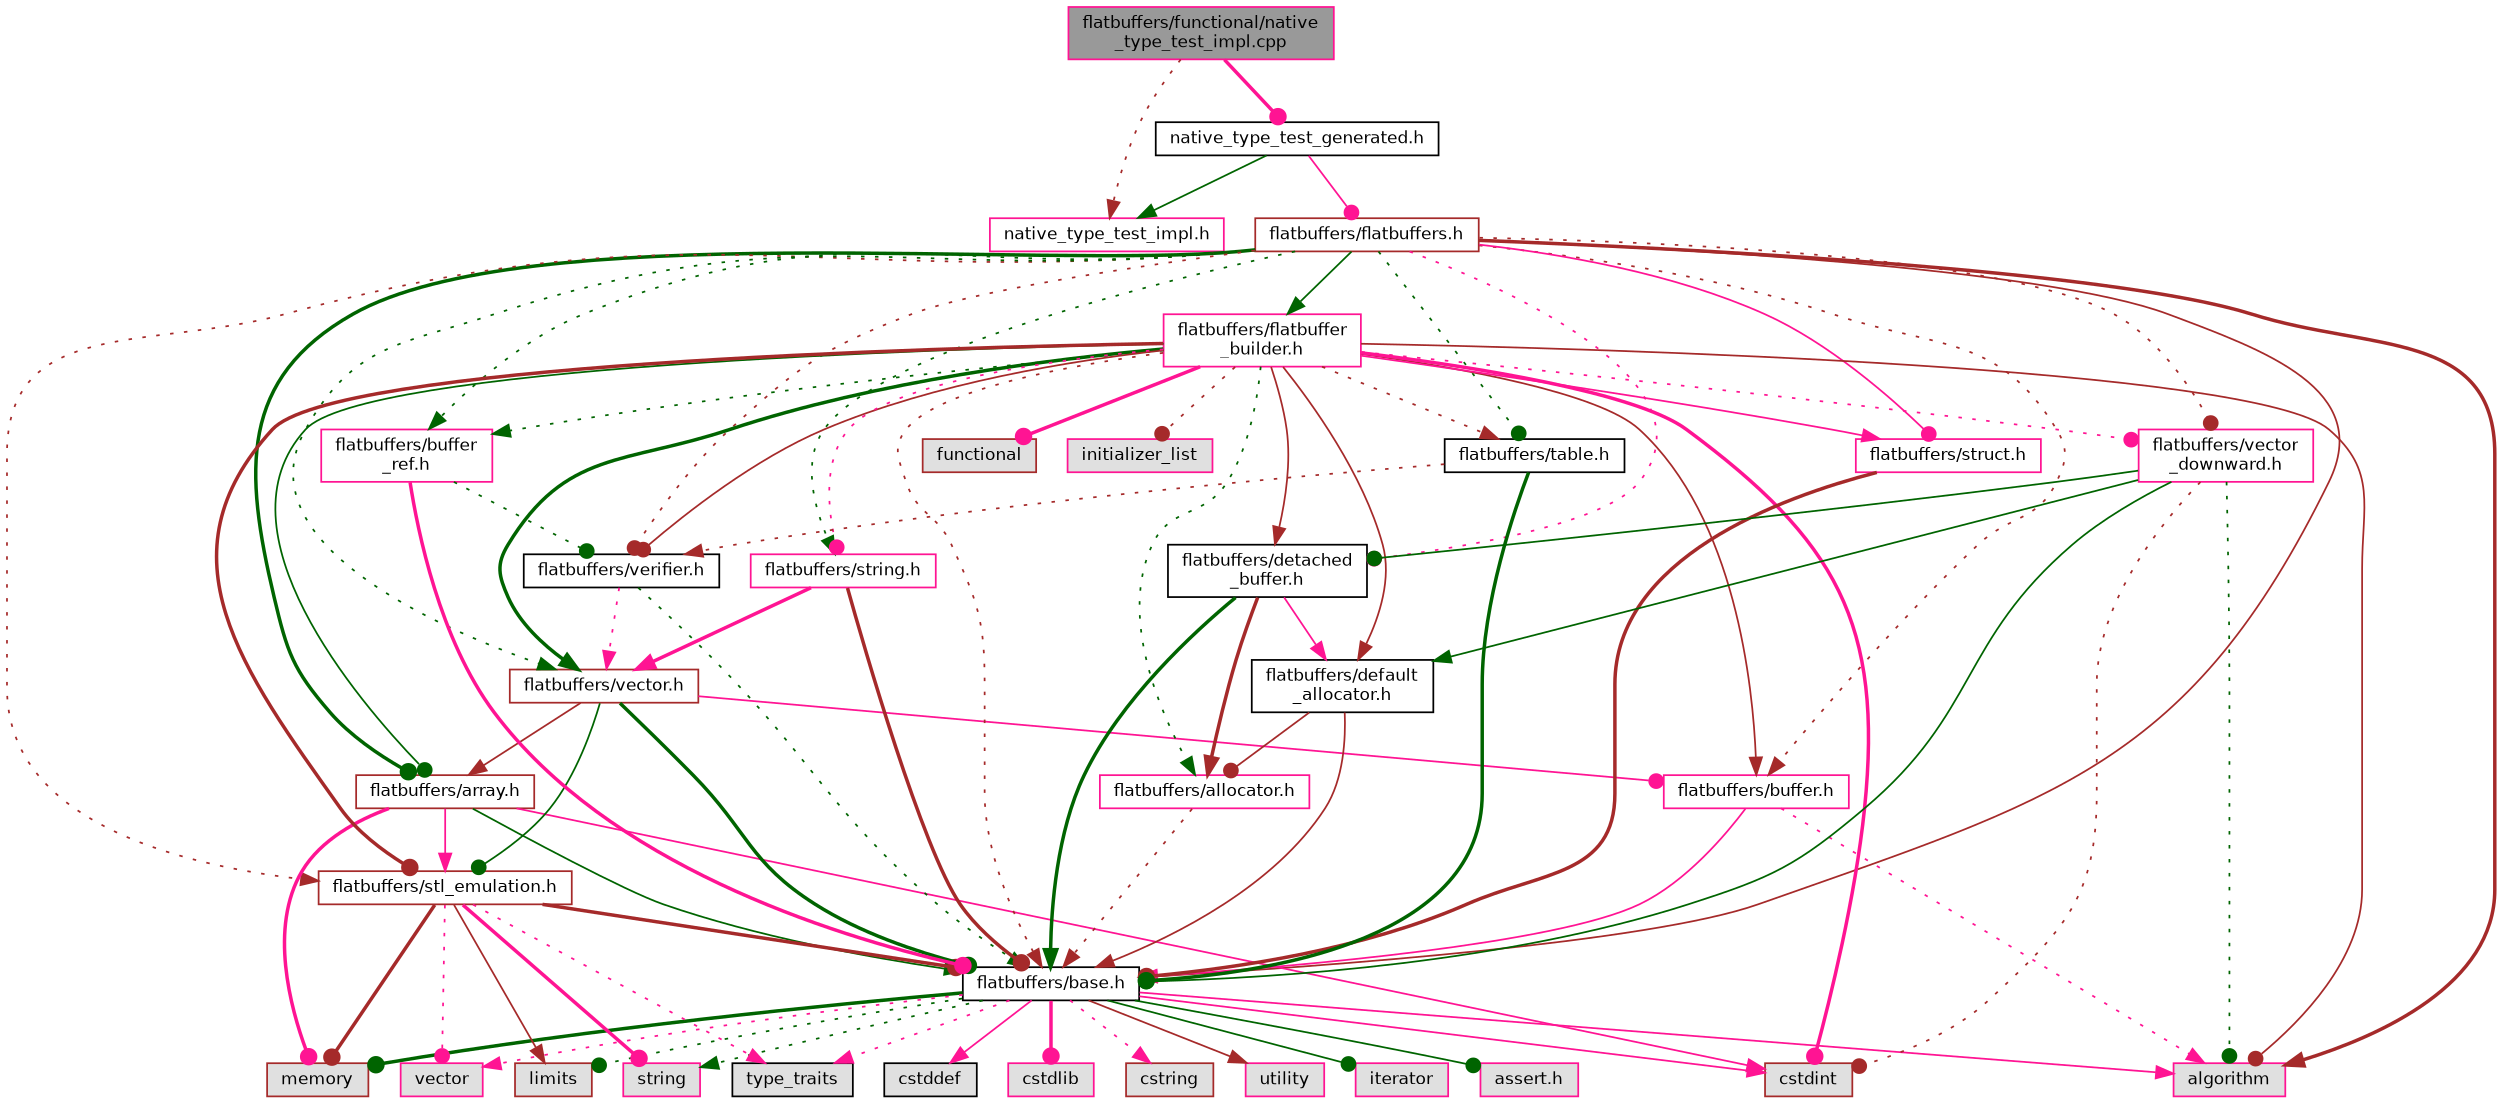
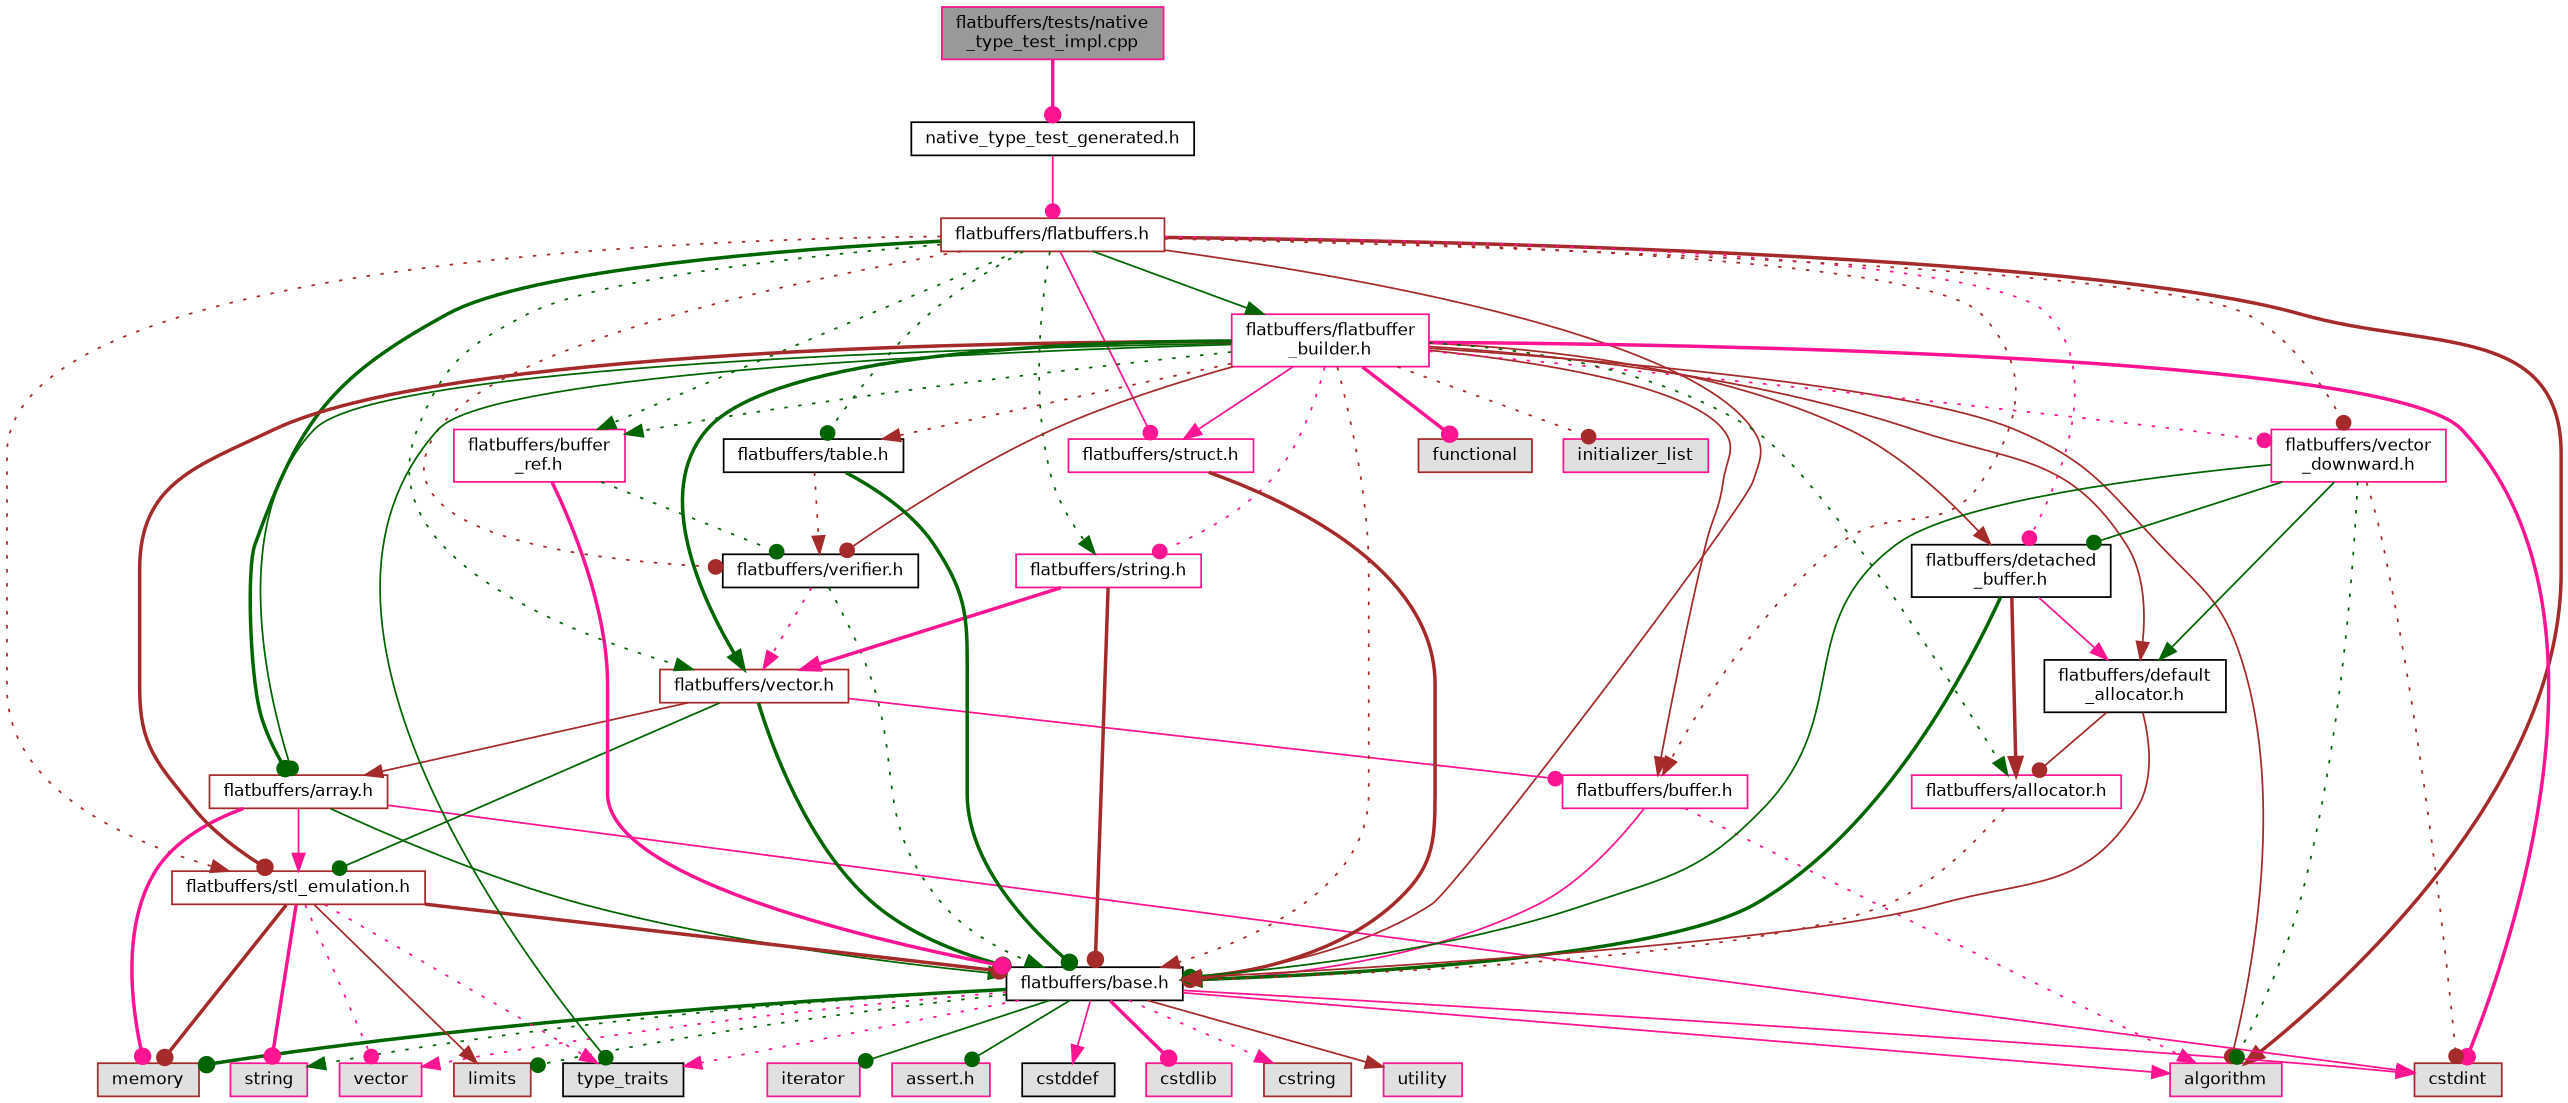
node "flatbuffers/functional/native _type_test_impl.cpp": label "flatbuffers/functional/native _type_test_impl.cpp" -> "flatbuffers/tests/native _type_test_impl.cpp"
node "native_type_test_impl.h": removed
edge "flatbuffers/flatbuffer _builder.h" -> "type_traits": added
